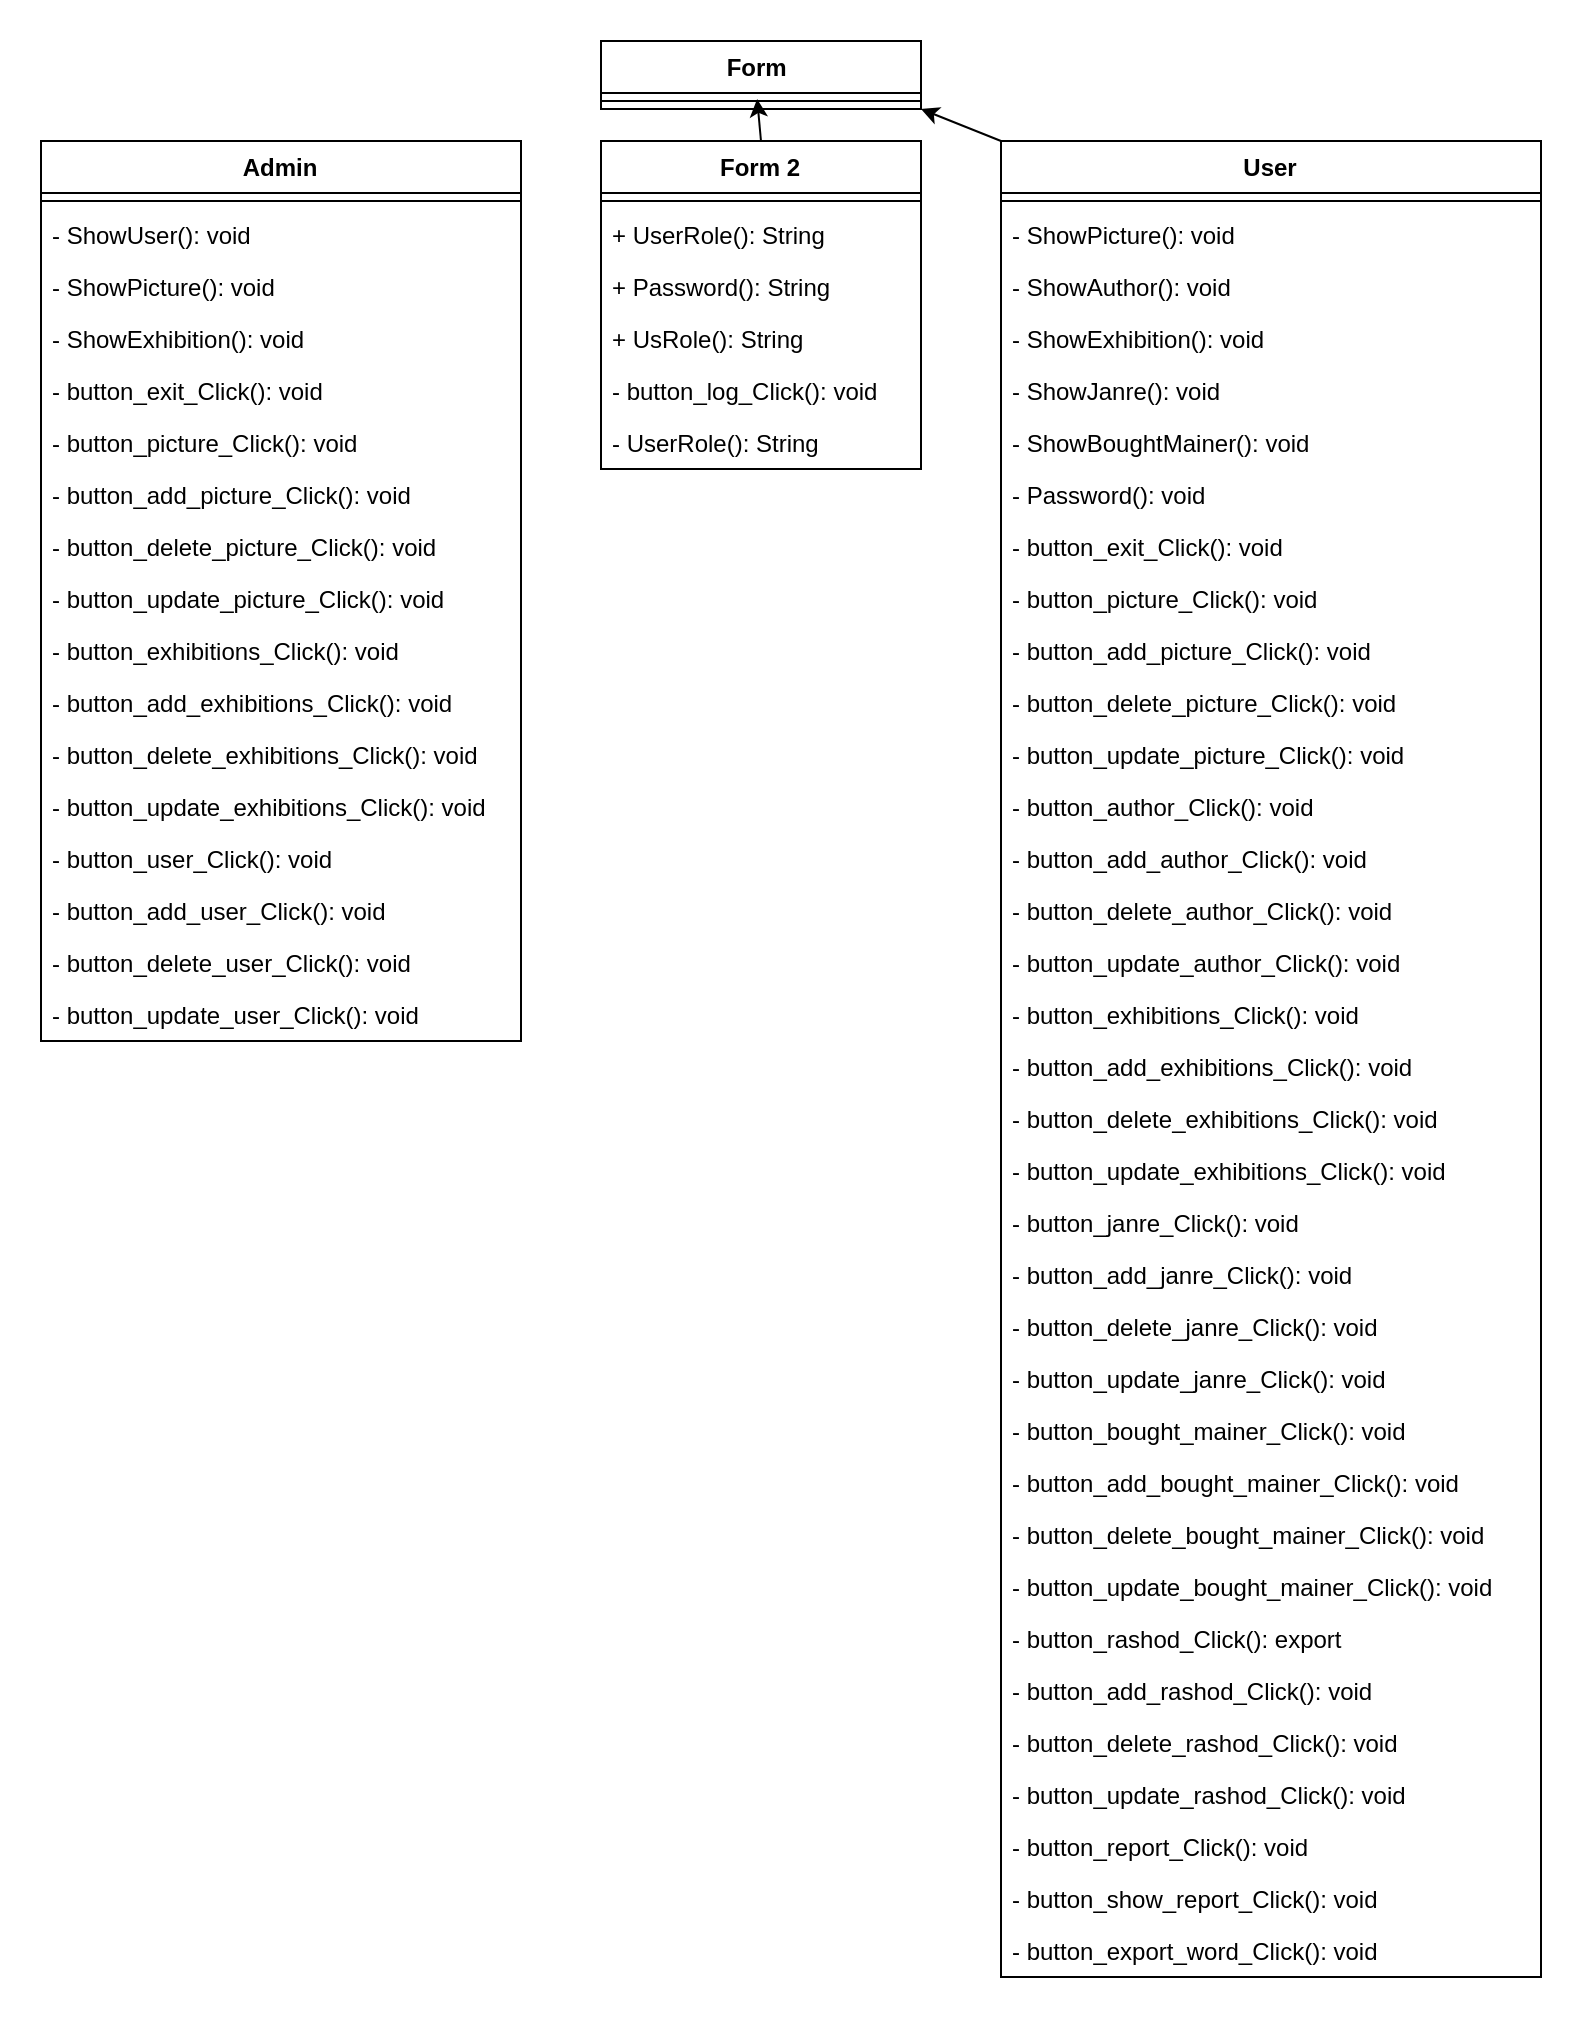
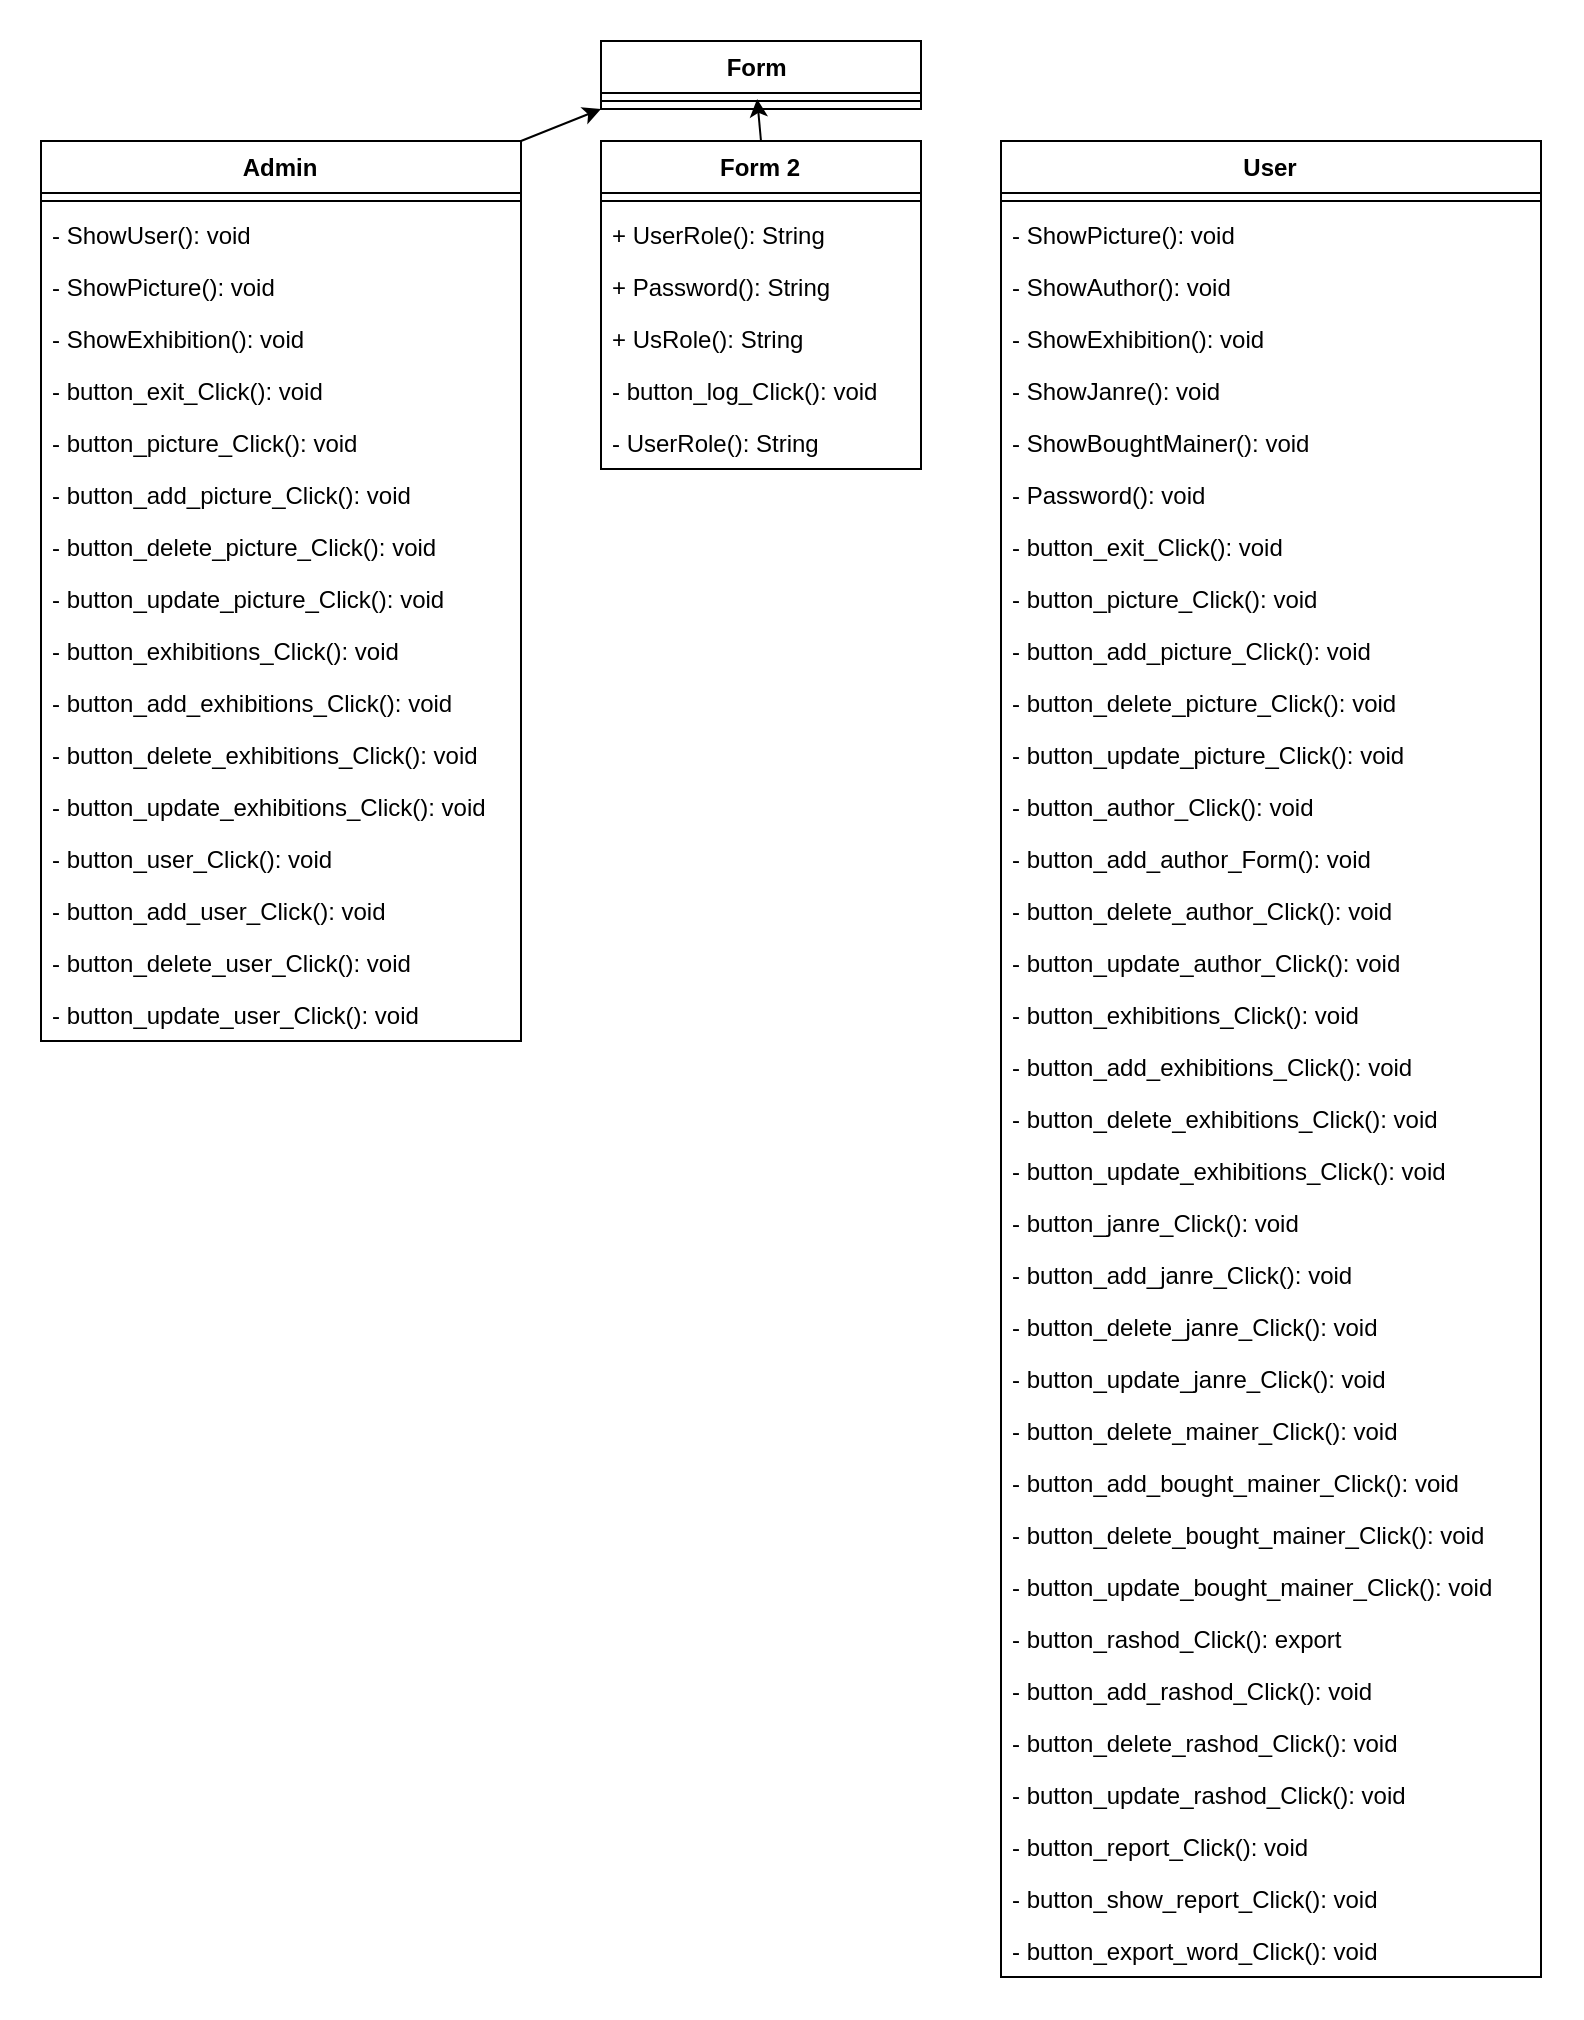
edge "Admin" -> "Form": added
edge "User" -> "Form": removed
node "- button_add_author_Click(): void": label "- button_add_author_Click(): void" -> "- button_add_author_Form(): void"
node "- button_bought_mainer_Click(): void": label "- button_bought_mainer_Click(): void" -> "- button_delete_mainer_Click(): void"
